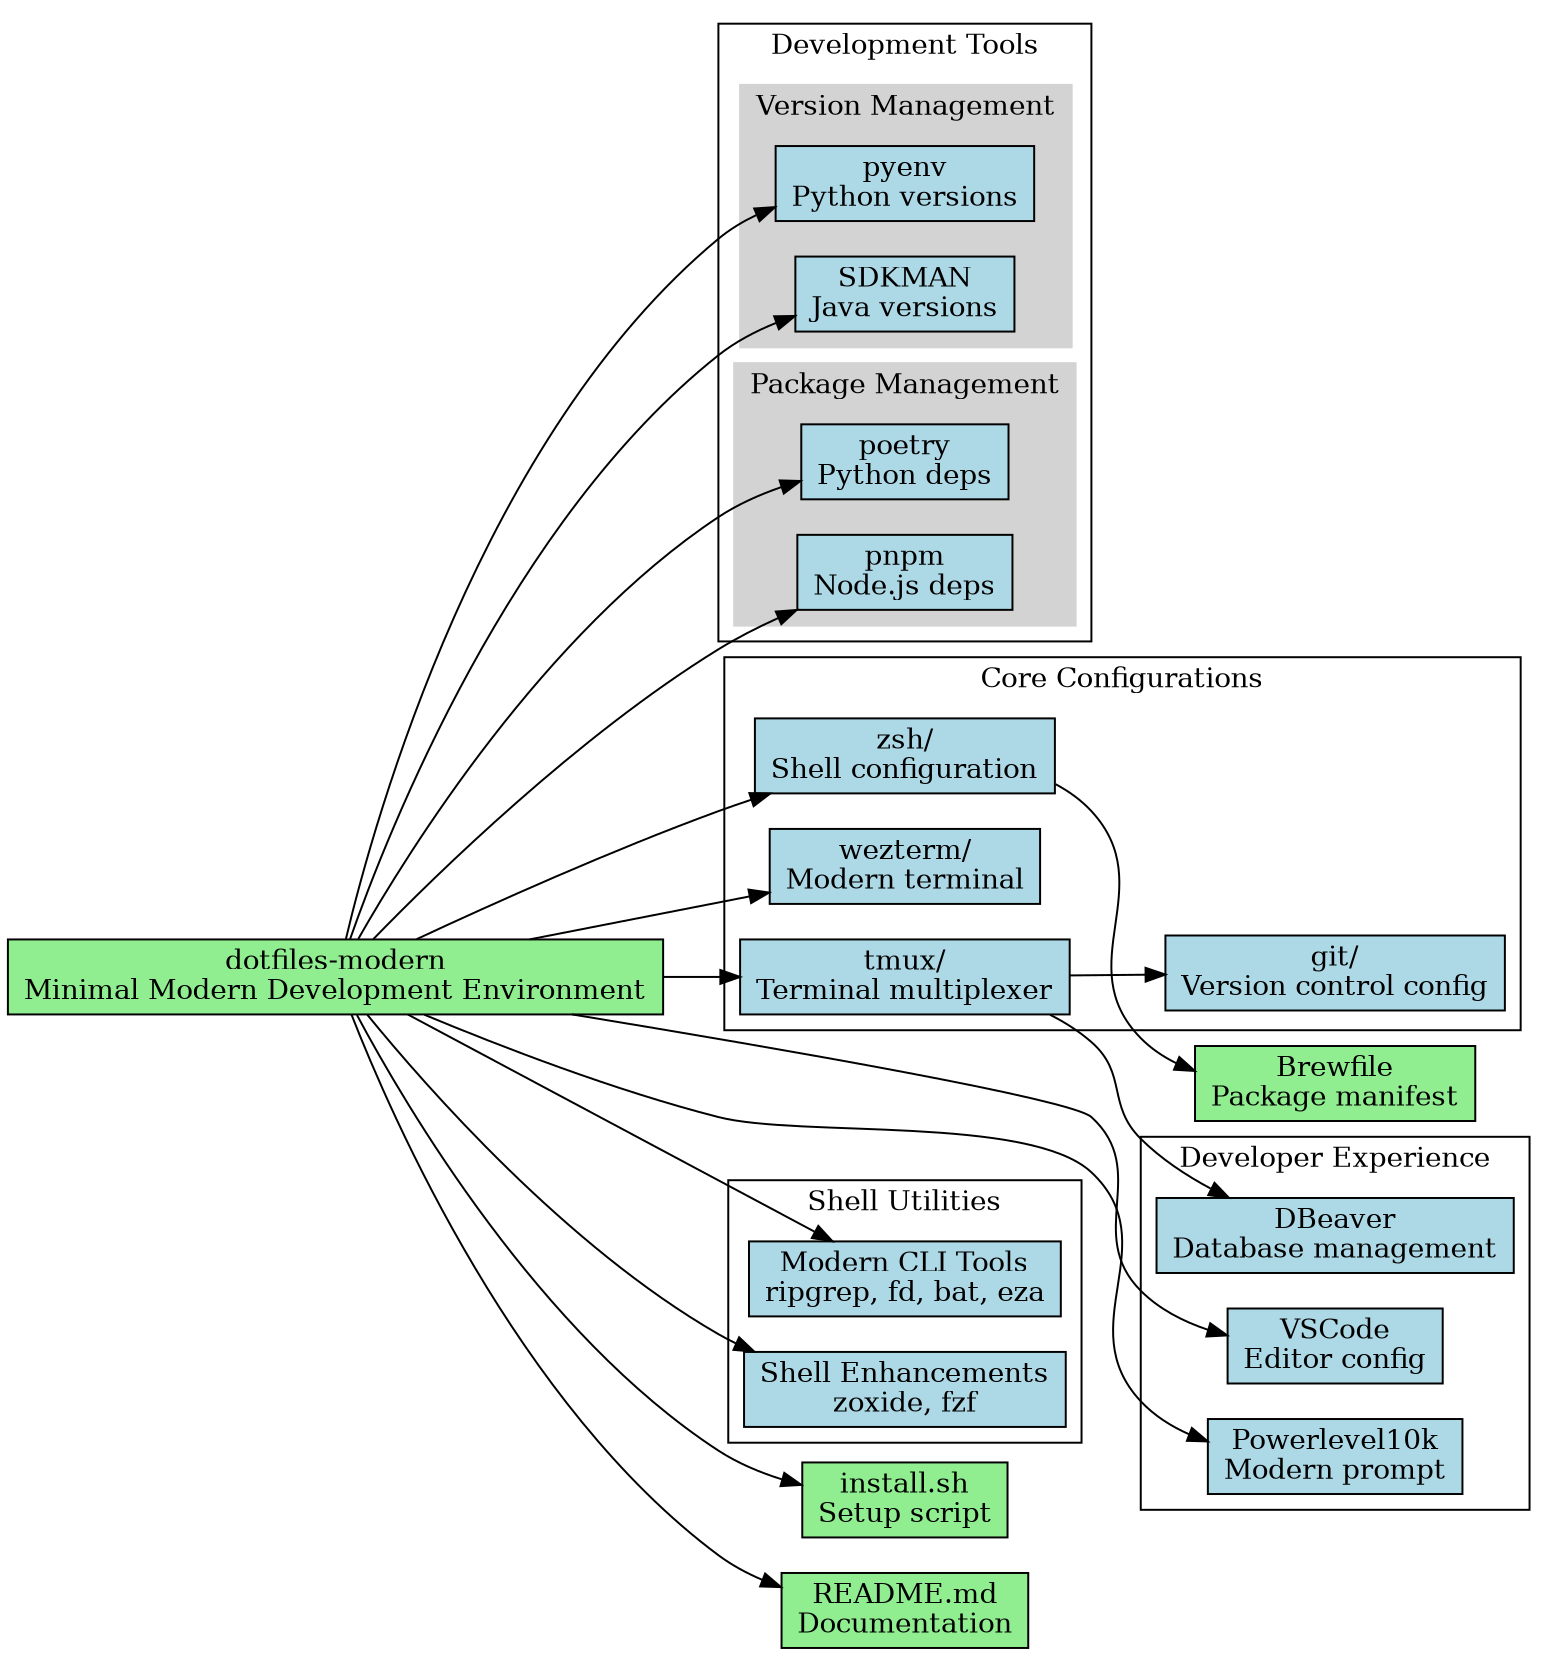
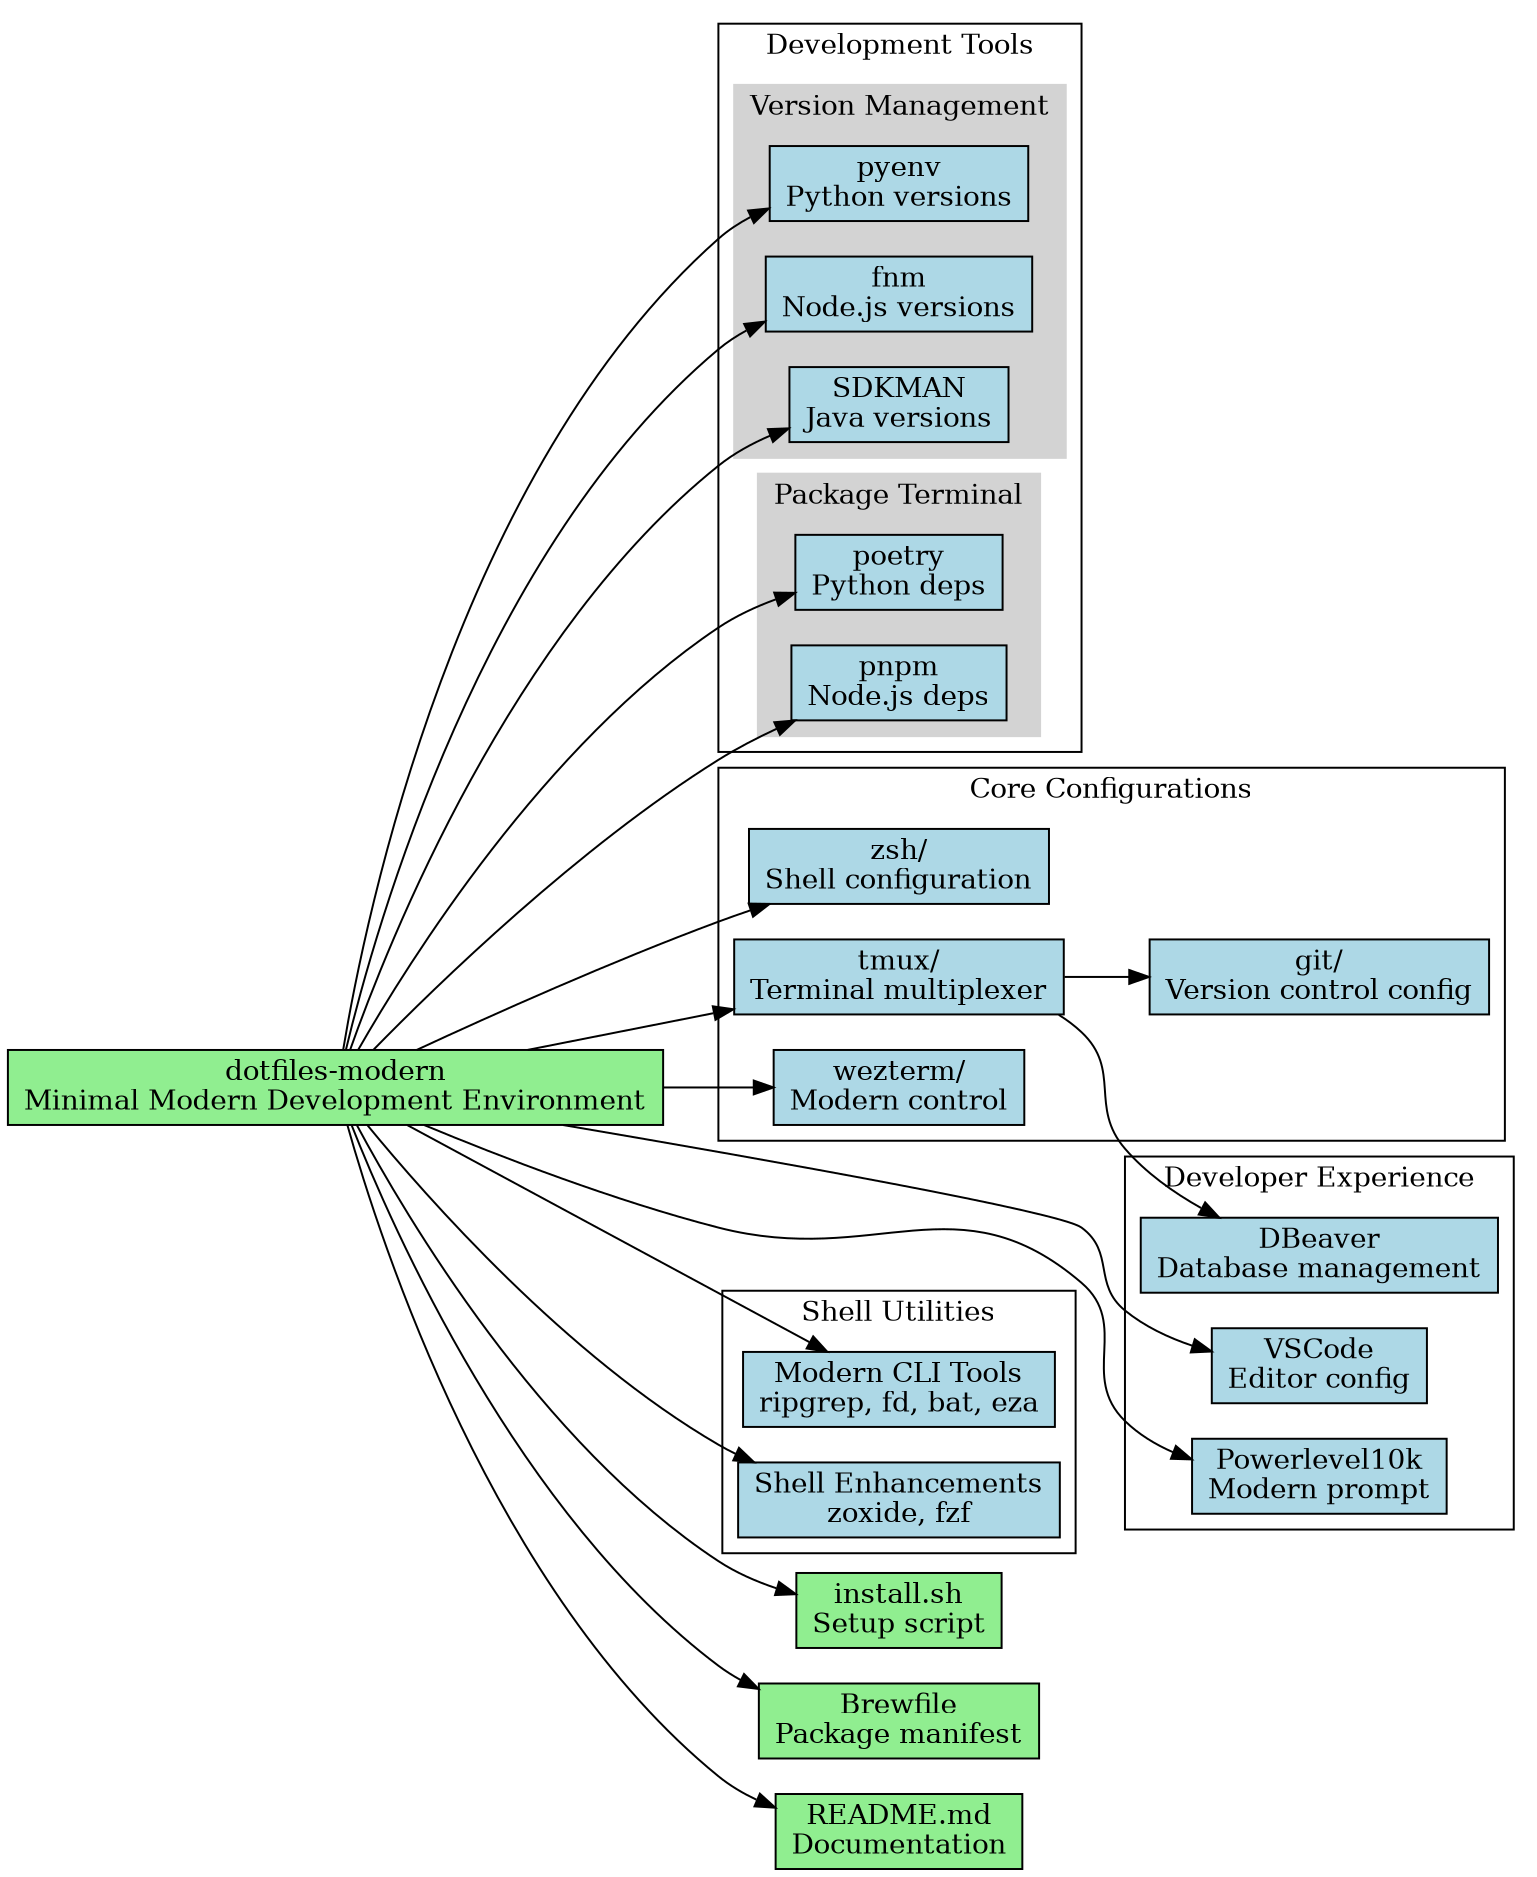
node "fnm Node.js versions": added
cluster "Package Management": label "Package Management" -> "Package Terminal"
node "wezterm/ Modern terminal": label "wezterm/ Modern terminal" -> "wezterm/ Modern control"
edge "zsh/ Shell configuration" -> "Brewfile Package manifest": now "dotfiles-modern Minimal Modern Development Environment" -> "Brewfile Package manifest"
